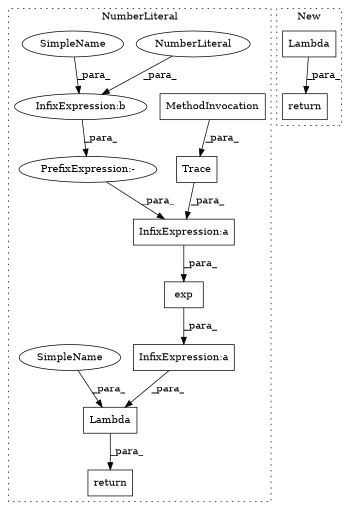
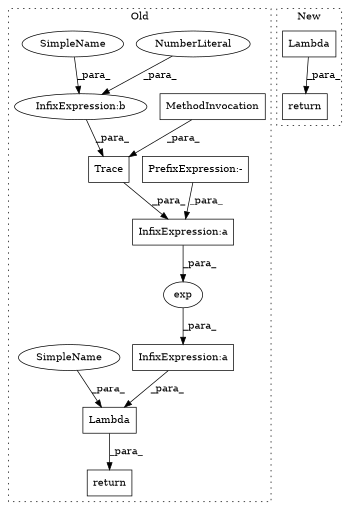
cluster "NumberLiteral": label "NumberLiteral" -> "Old"
edge "InfixExpression:b" -> "PrefixExpression:-": now "InfixExpression:b" -> "Trace"
node "PrefixExpression:-": shape ellipse -> box
node "exp": shape box -> ellipse
